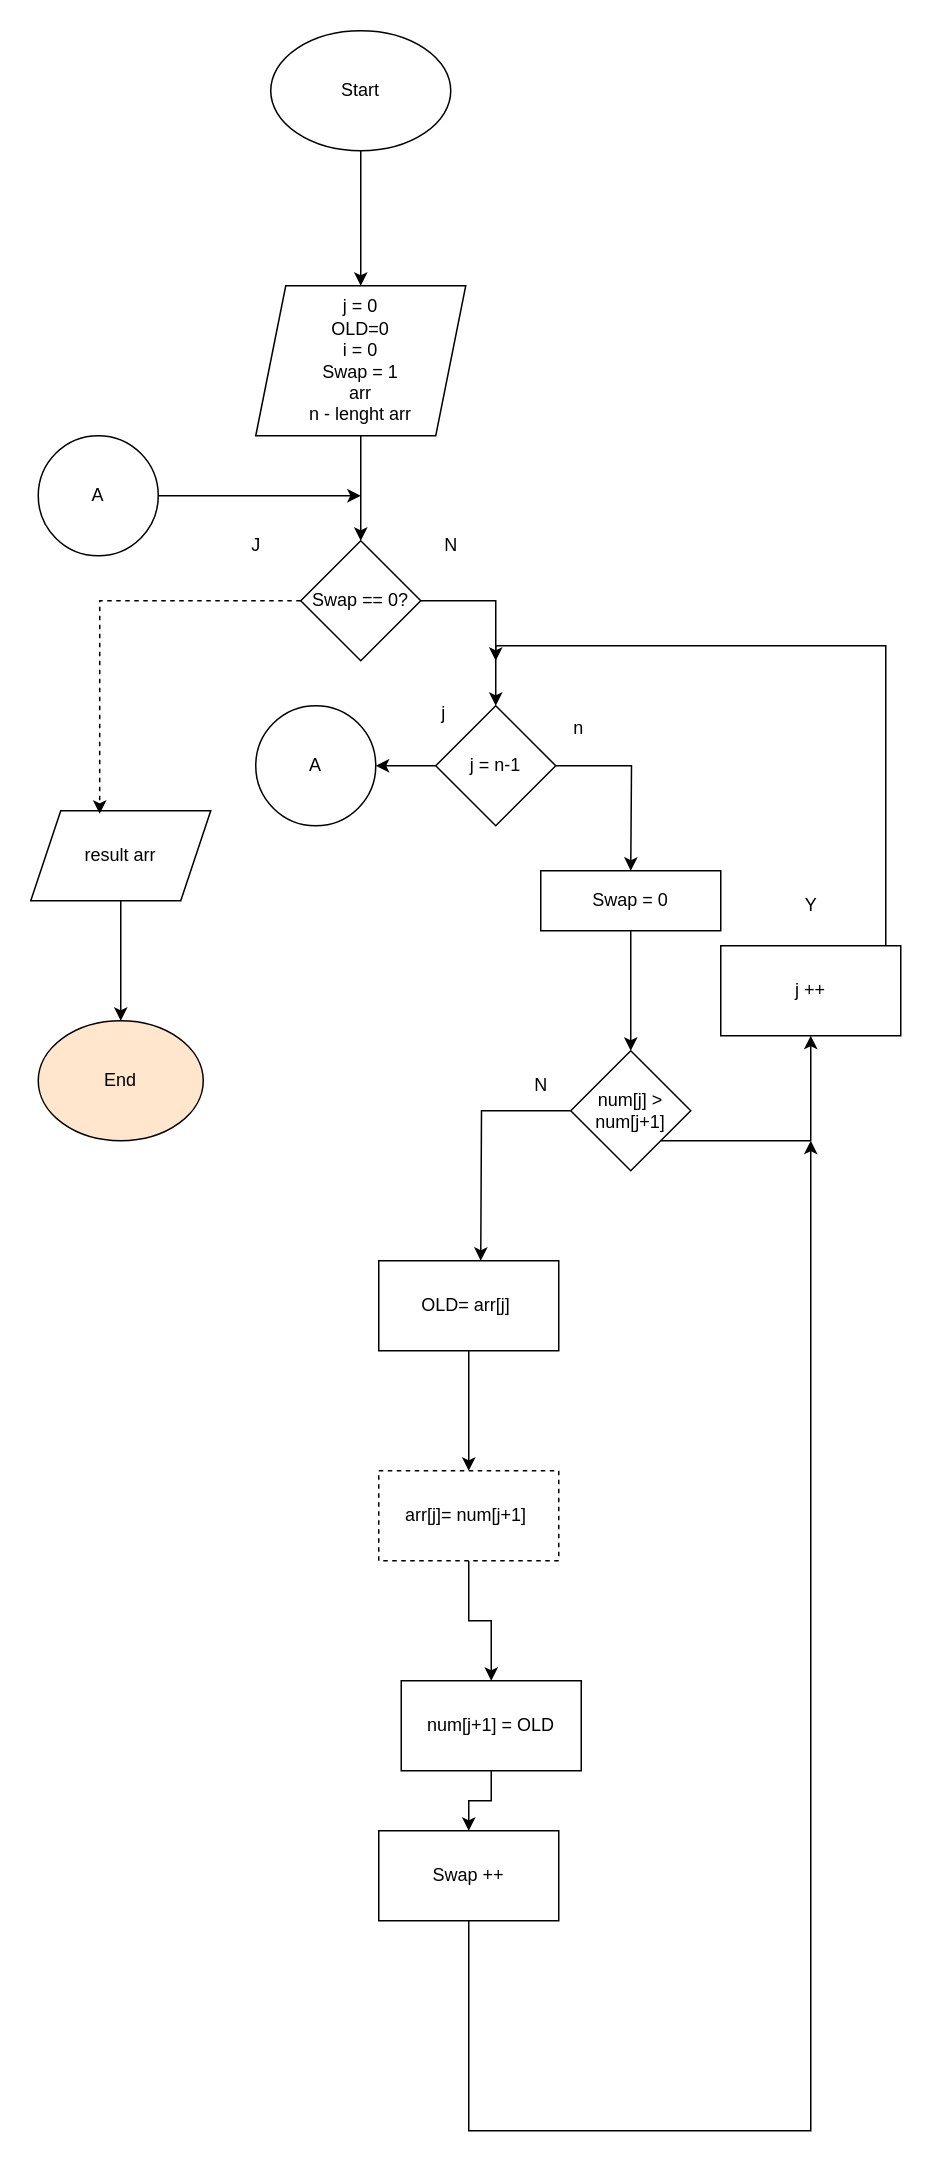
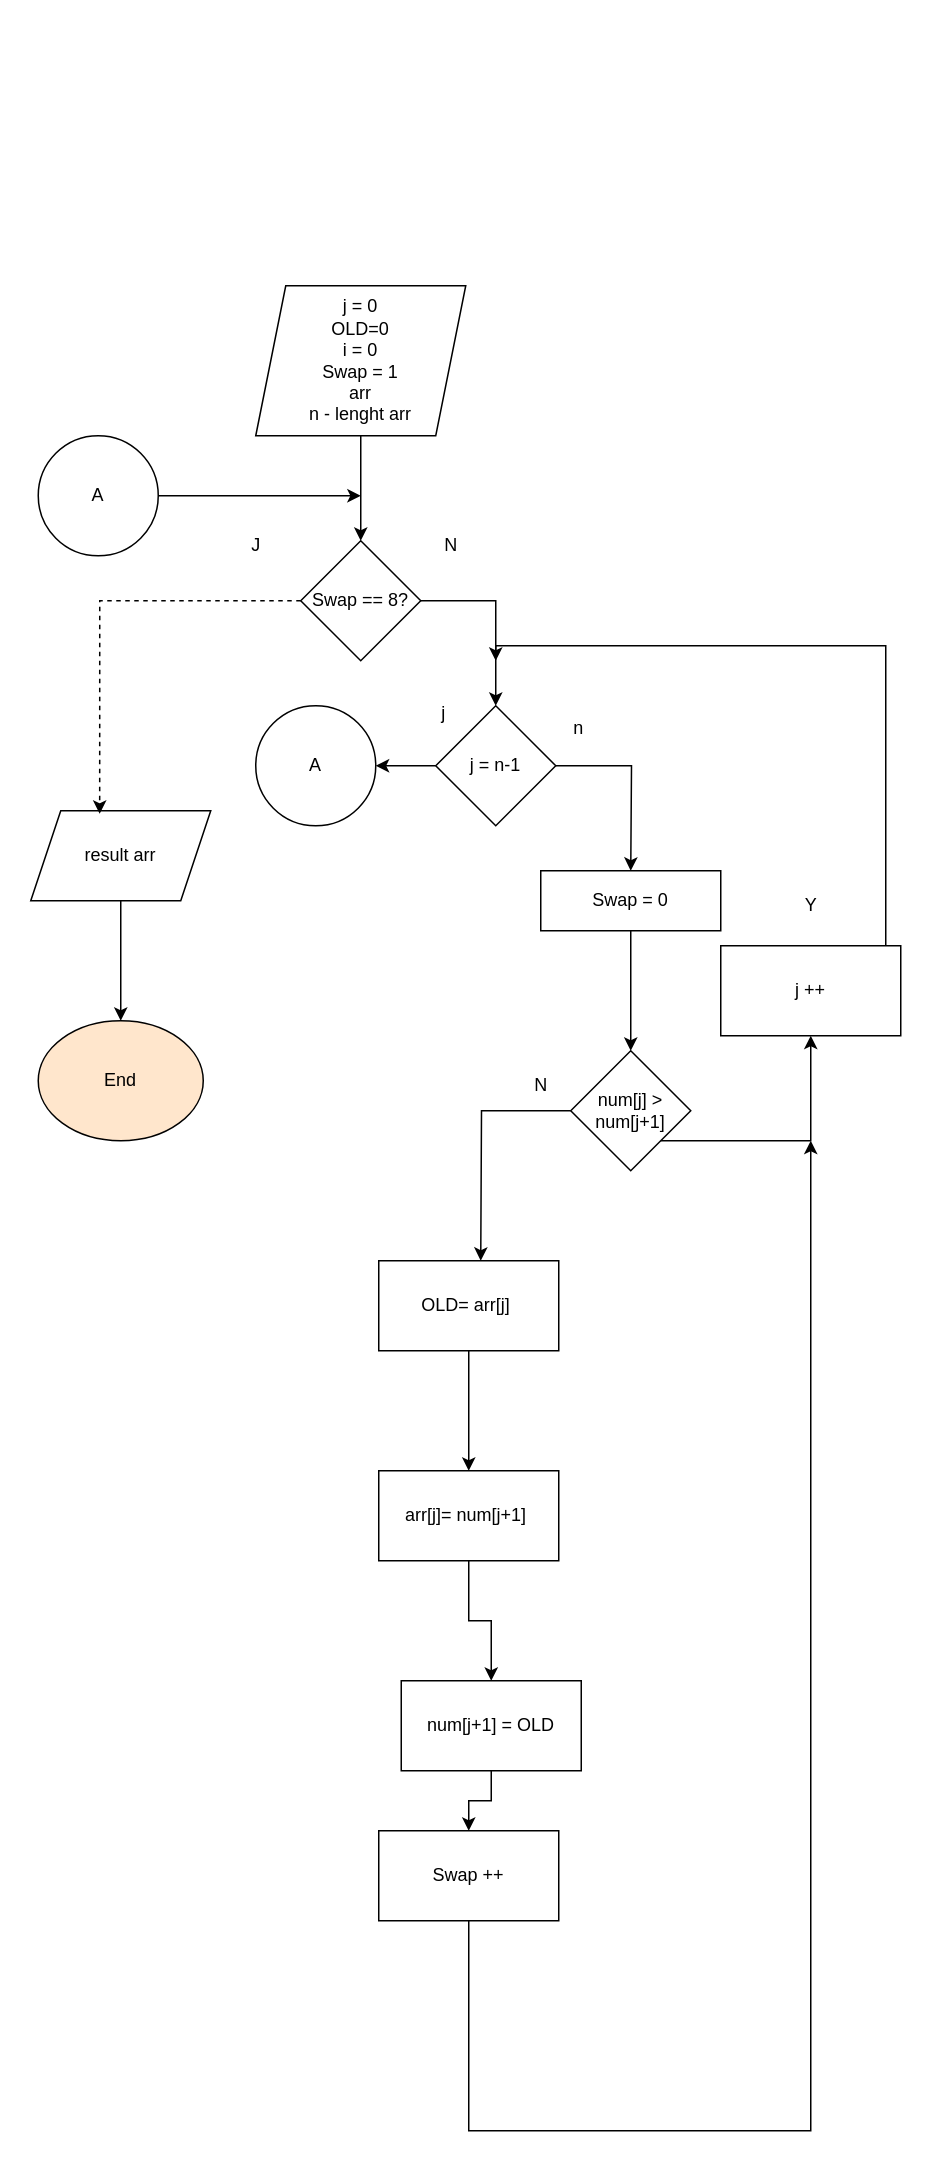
node "Start": removed
edge "Start" -> "j = 0 OLD=0 i = 0 Swap = 1 arr n - lenght arr": removed
node "Swap == 0?": label "Swap == 0?" -> "Swap == 8?"
node "arr[j]= num[j+1]": style dashed -> solid
